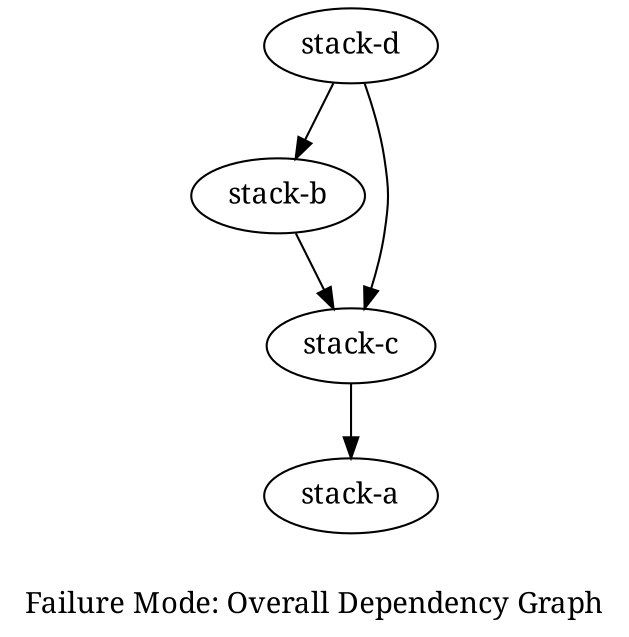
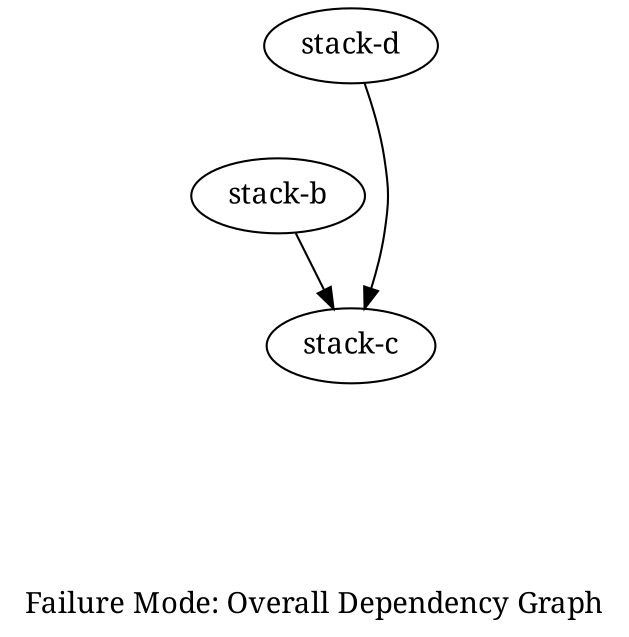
edge "stack-d" -> "stack-b": removed
node "stack-a": removed
